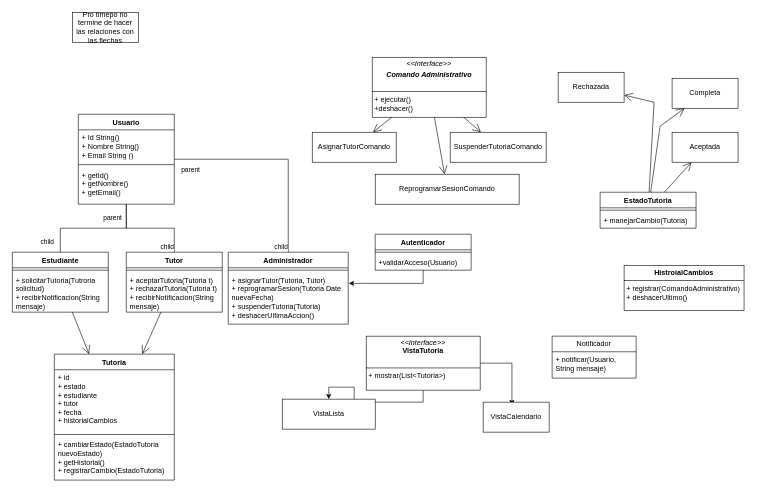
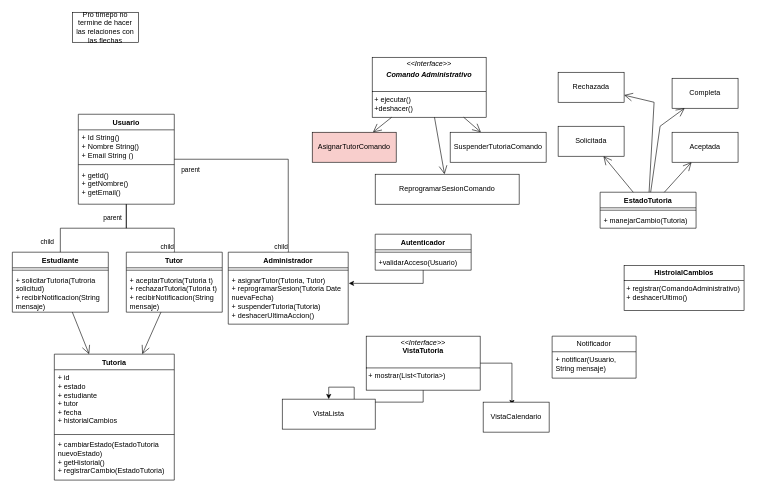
node "Solicitada": added
node "AsignarTutorComando": fillcolor #ffffff -> #f8cecc
edge "EstadoTutoria" -> "Solicitada": added
